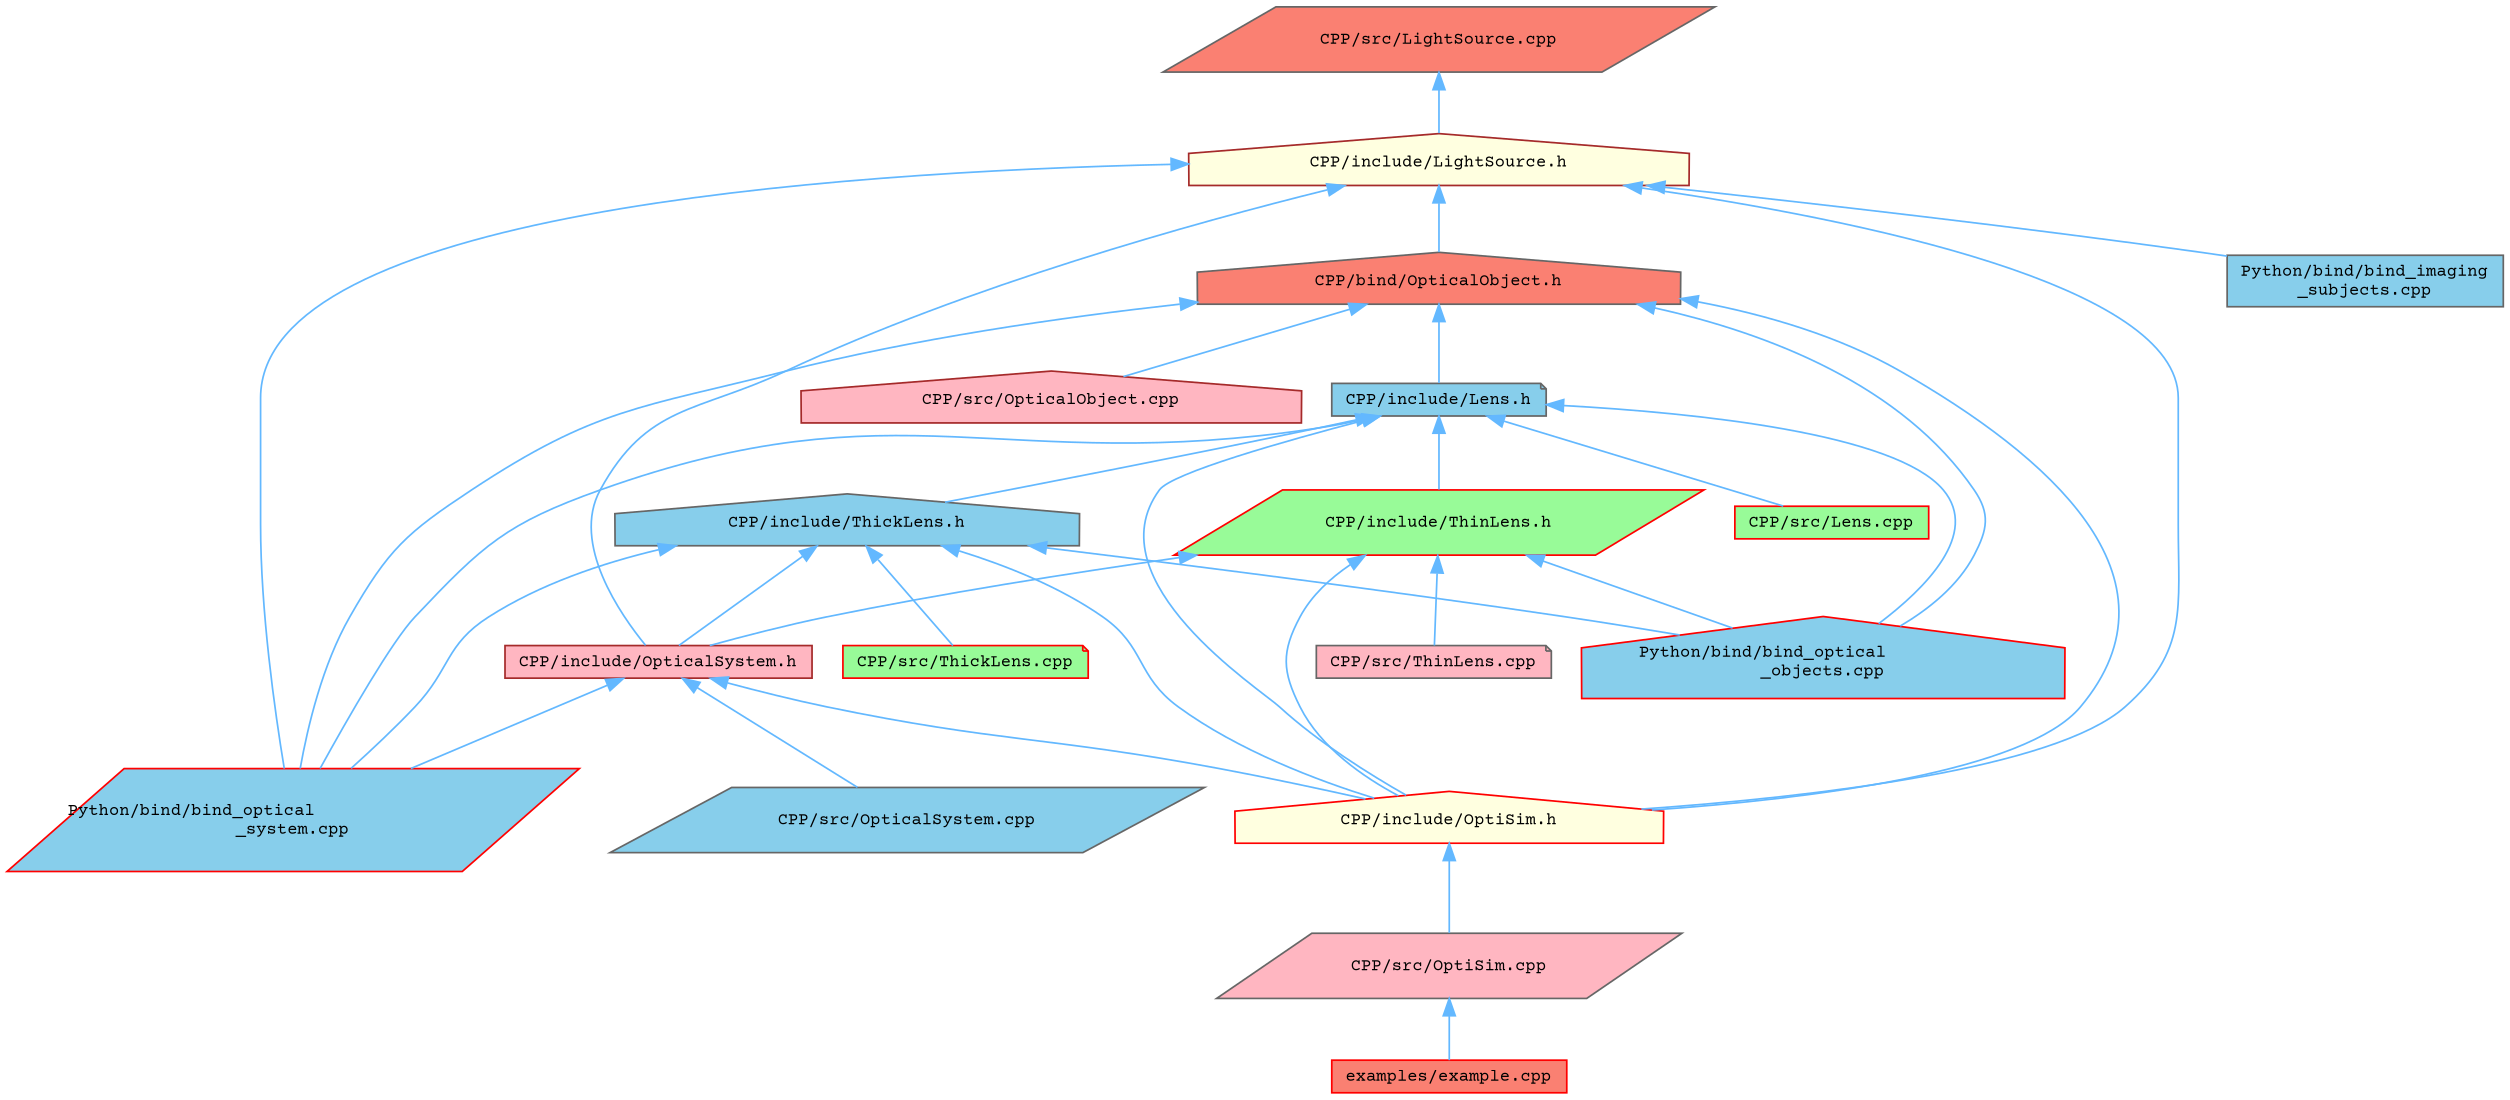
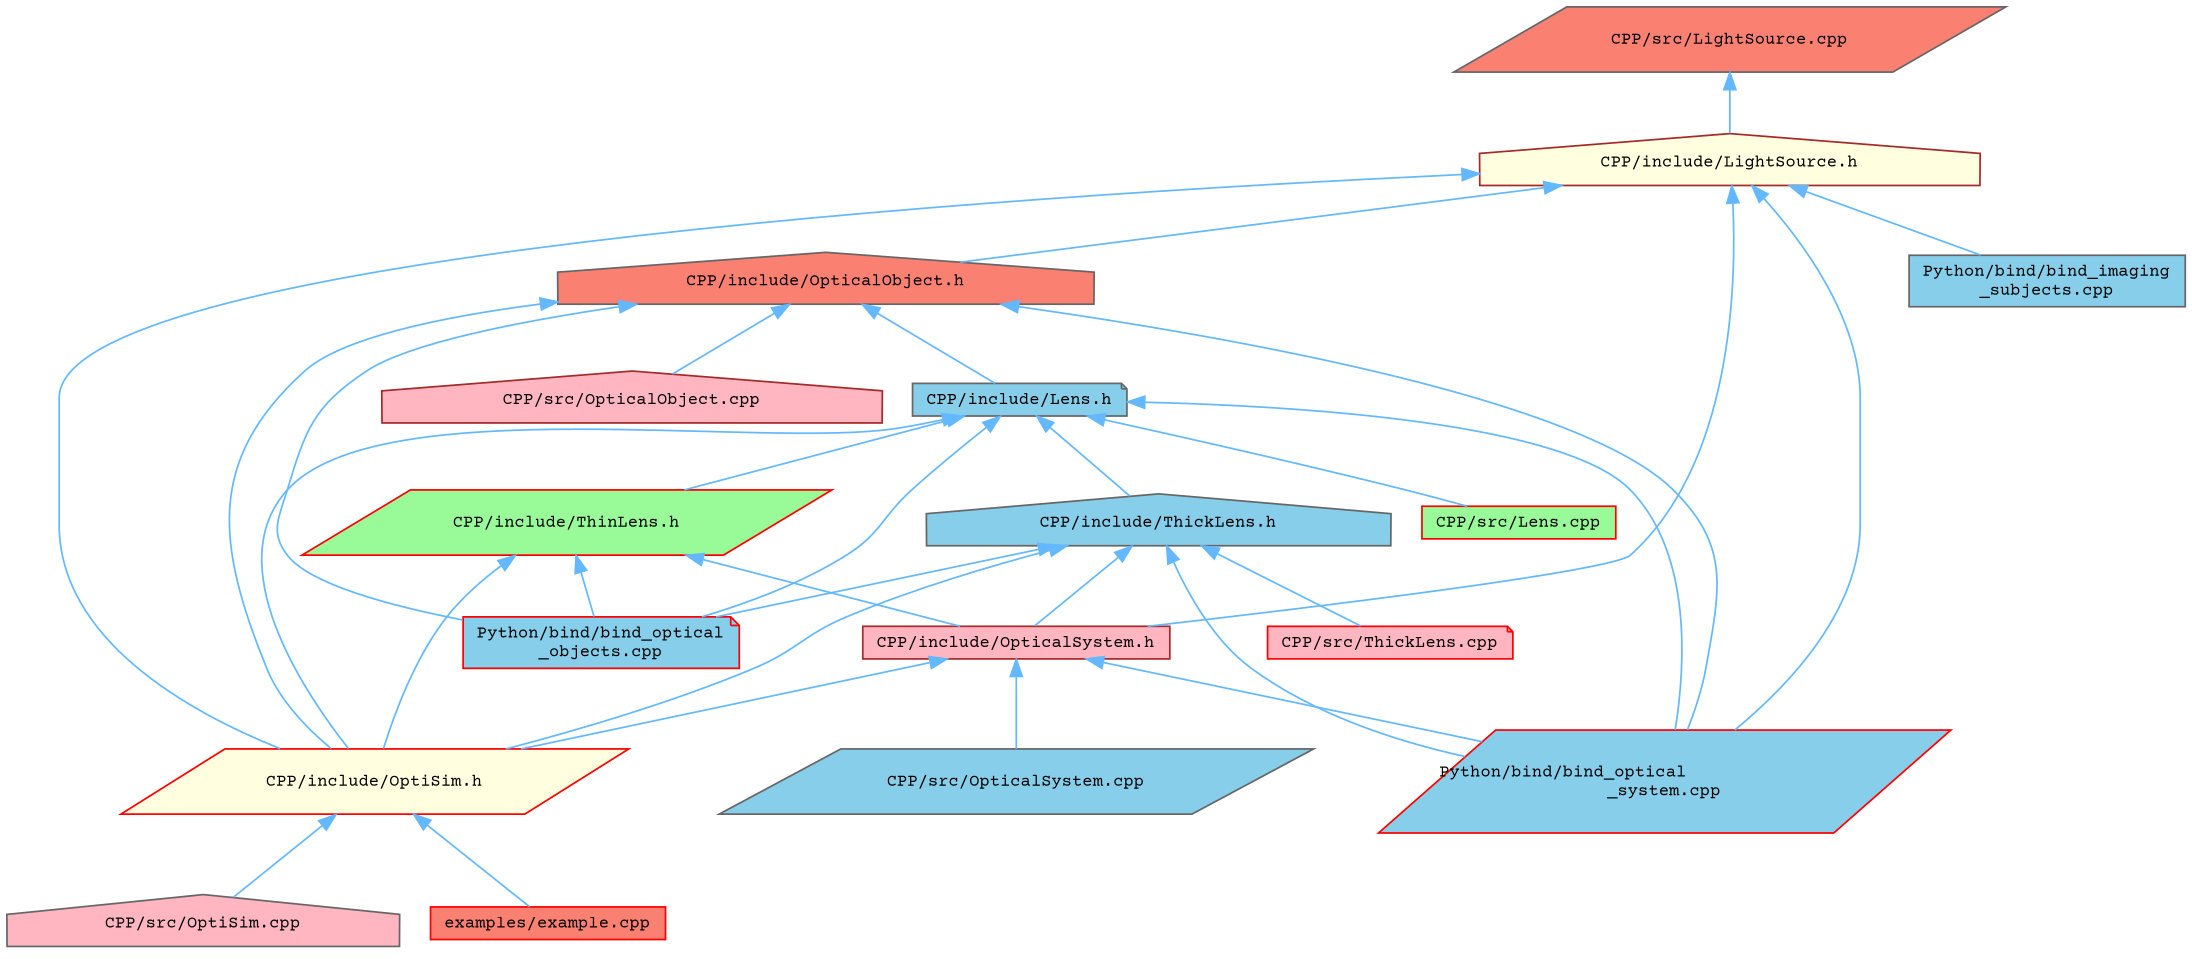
node "CPP/bind/OpticalObject.h": label "CPP/bind/OpticalObject.h" -> "CPP/include/OpticalObject.h"
node "CPP/src/ThickLens.cpp": fillcolor palegreen -> lightpink
node "CPP/src/ThinLens.cpp": removed
node "Python/bind/bind_optical _objects.cpp": shape house -> note
node "CPP/include/OptiSim.h": shape house -> parallelogram
node "CPP/src/OptiSim.cpp": shape parallelogram -> house
edge "examples/example.cpp" -> "CPP/src/OptiSim.cpp": now "examples/example.cpp" -> "CPP/include/OptiSim.h"
